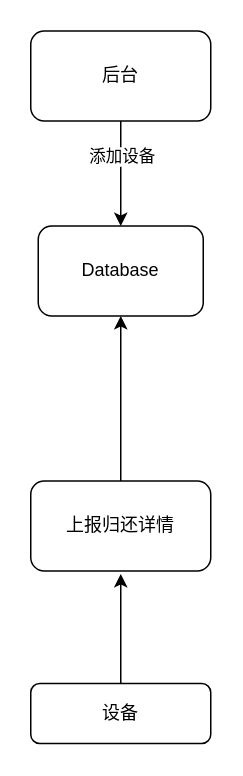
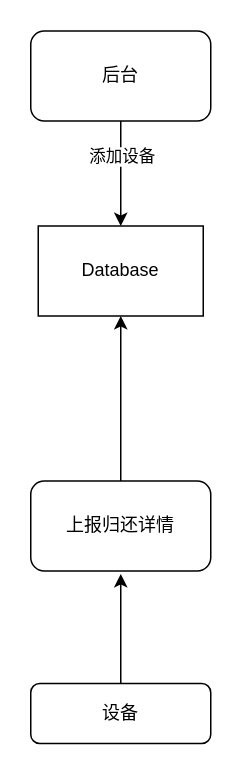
node "Database": shape rounded rectangle -> rectangle
